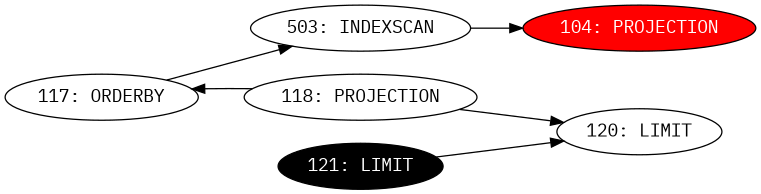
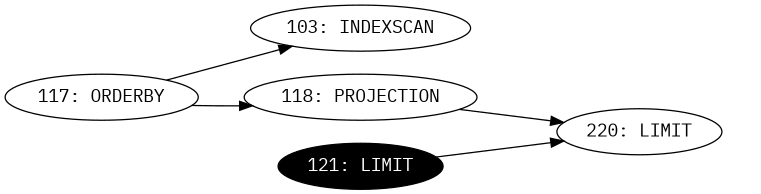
node "503: INDEXSCAN": label "503: INDEXSCAN" -> "103: INDEXSCAN"
node "104: PROJECTION": removed
edge "118: PROJECTION" -> "117: ORDERBY": reversed
node "120: LIMIT": label "120: LIMIT" -> "220: LIMIT"
